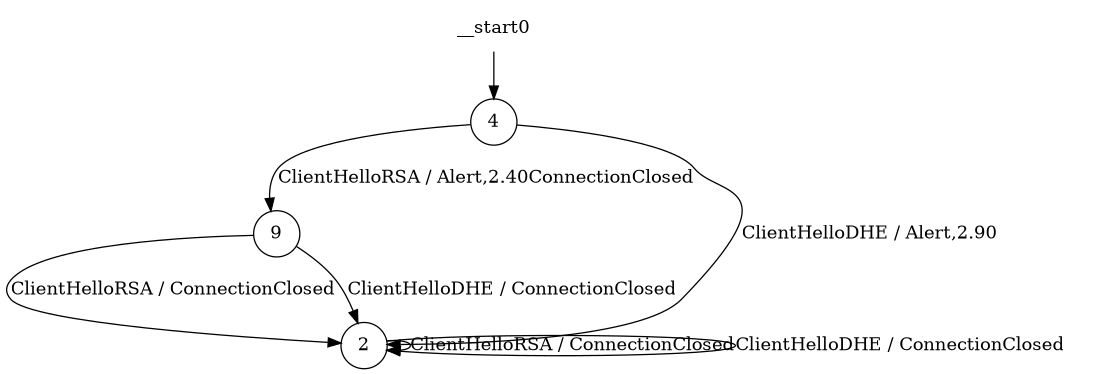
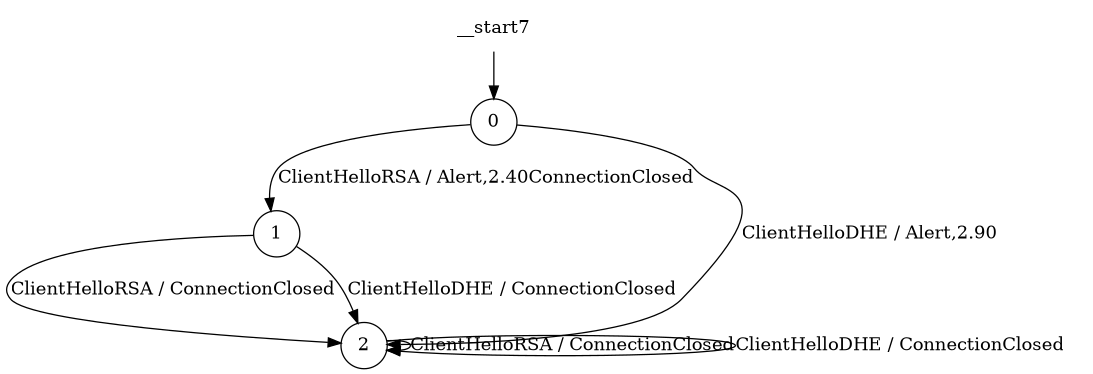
node "__start0": label "__start0" -> "__start7"
node "4": label "4" -> "0"
node "9": label "9" -> "1"
